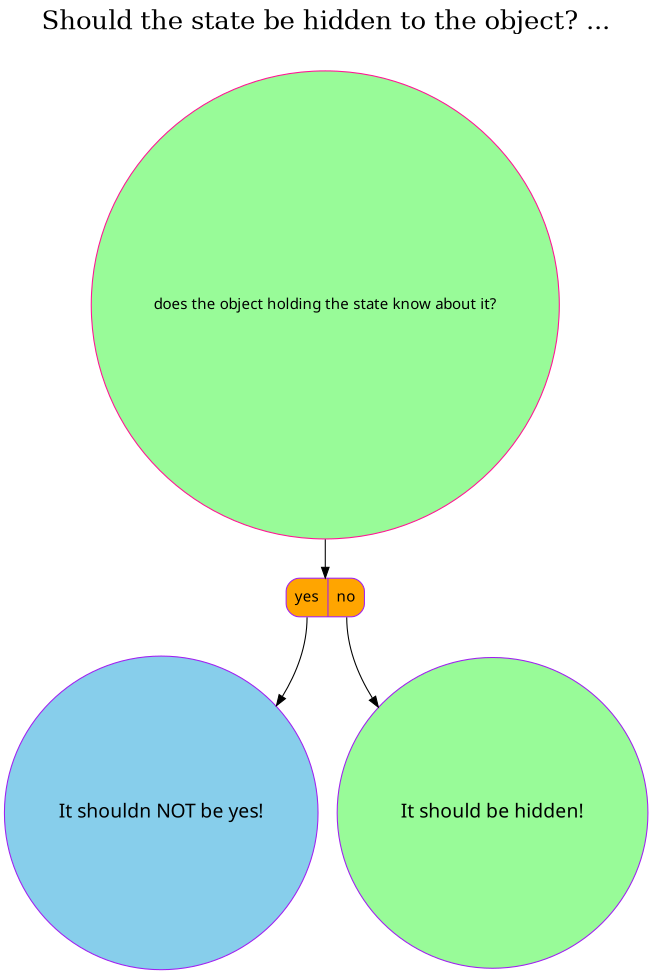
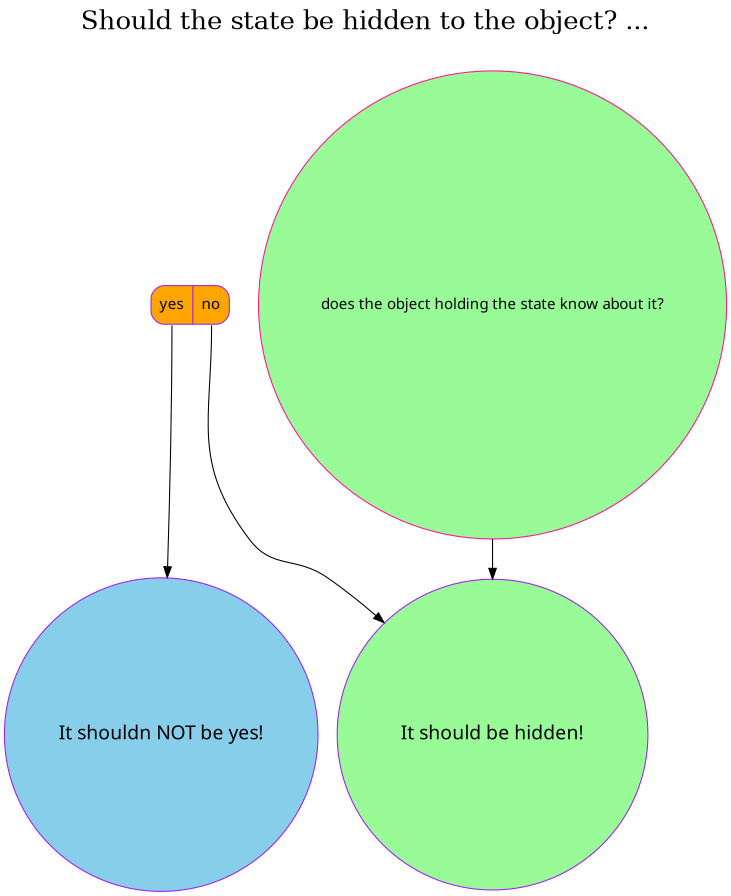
edge "does the object holding the state know about it?" -> "yes": now "does the object holding the state know about it?" -> "It should be hidden!"
